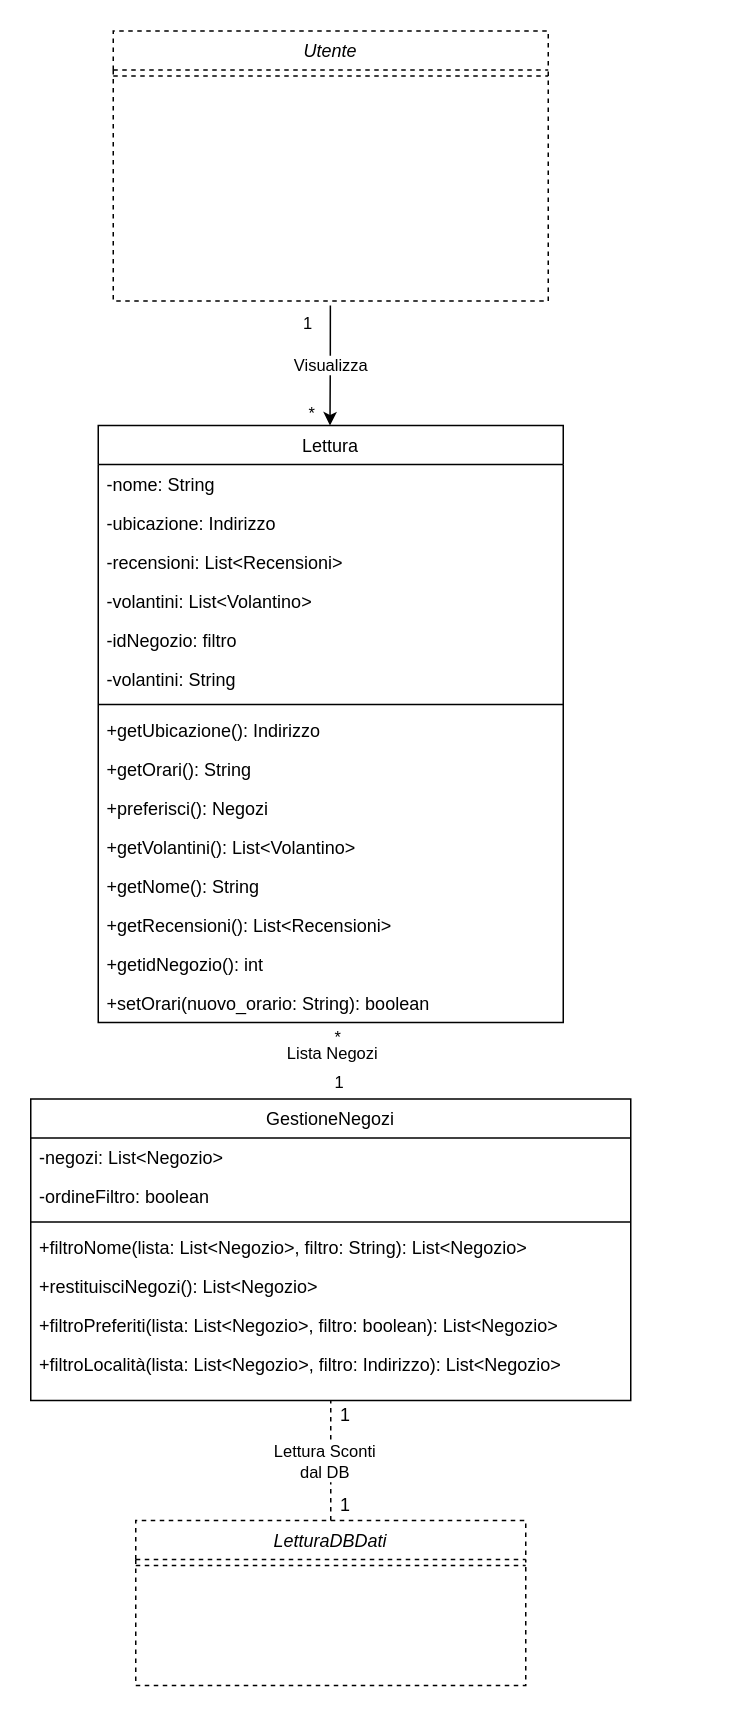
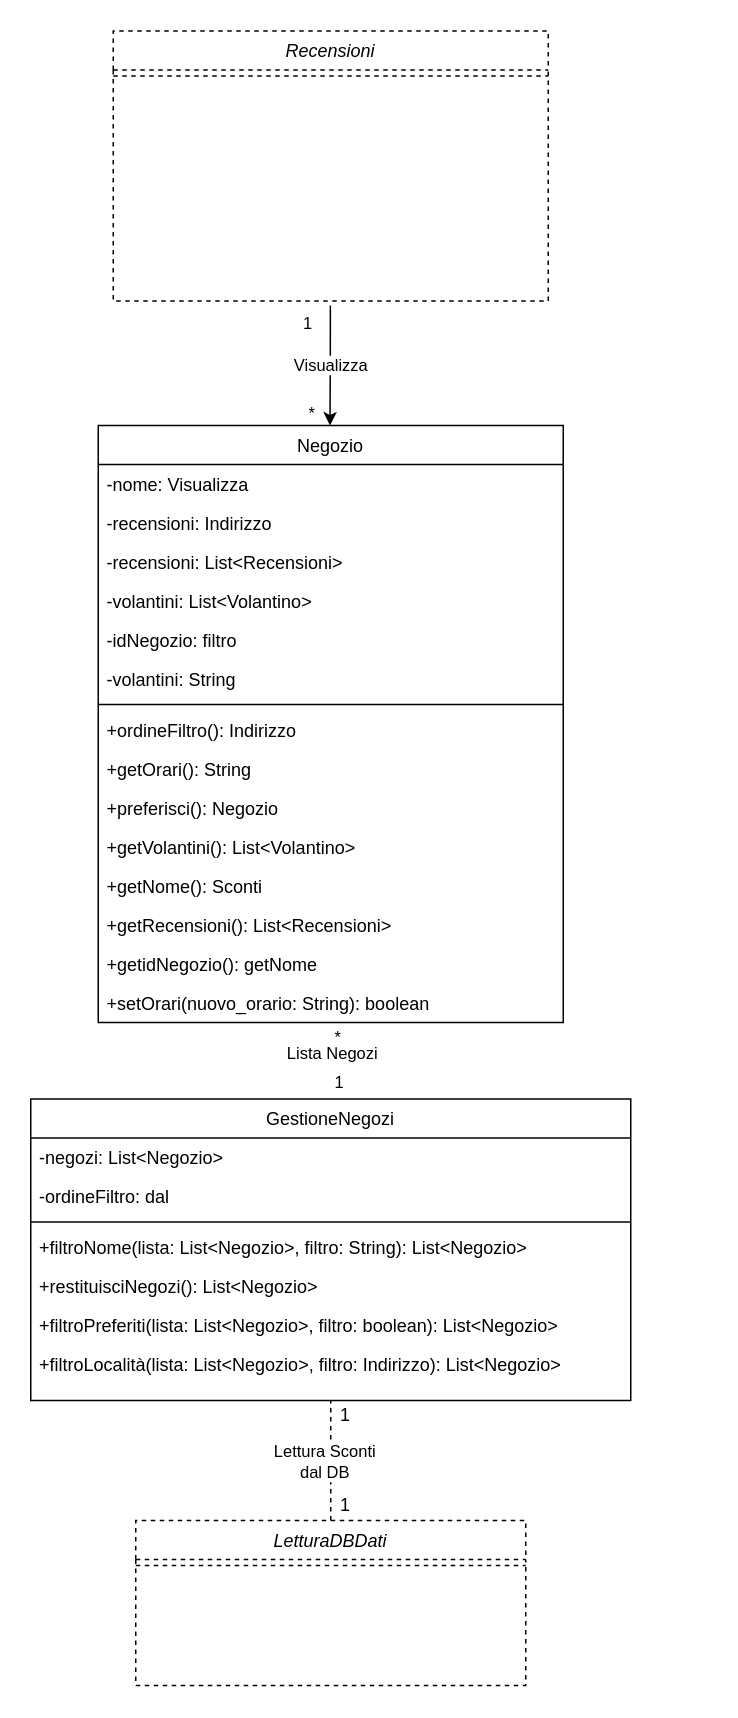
node "Utente": label "Utente" -> "Recensioni"
node "Lettura": label "Lettura" -> "Negozio"
node "-nome: String": label "-nome: String" -> "-nome: Visualizza"
node "-ubicazione: Indirizzo": label "-ubicazione: Indirizzo" -> "-recensioni: Indirizzo"
node "+getUbicazione(): Indirizzo": label "+getUbicazione(): Indirizzo" -> "+ordineFiltro(): Indirizzo"
node "+preferisci(): Negozi": label "+preferisci(): Negozi" -> "+preferisci(): Negozio"
node "+getNome(): String": label "+getNome(): String" -> "+getNome(): Sconti"
node "+getidNegozio(): int": label "+getidNegozio(): int" -> "+getidNegozio(): getNome"
node "-ordineFiltro: boolean": label "-ordineFiltro: boolean" -> "-ordineFiltro: dal"
